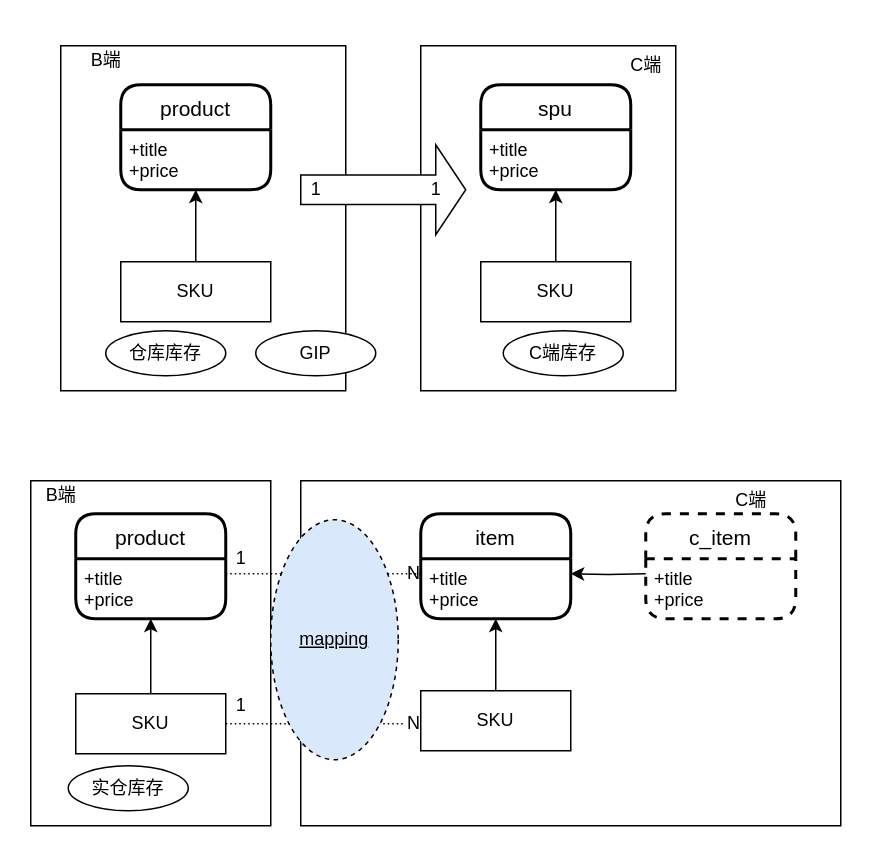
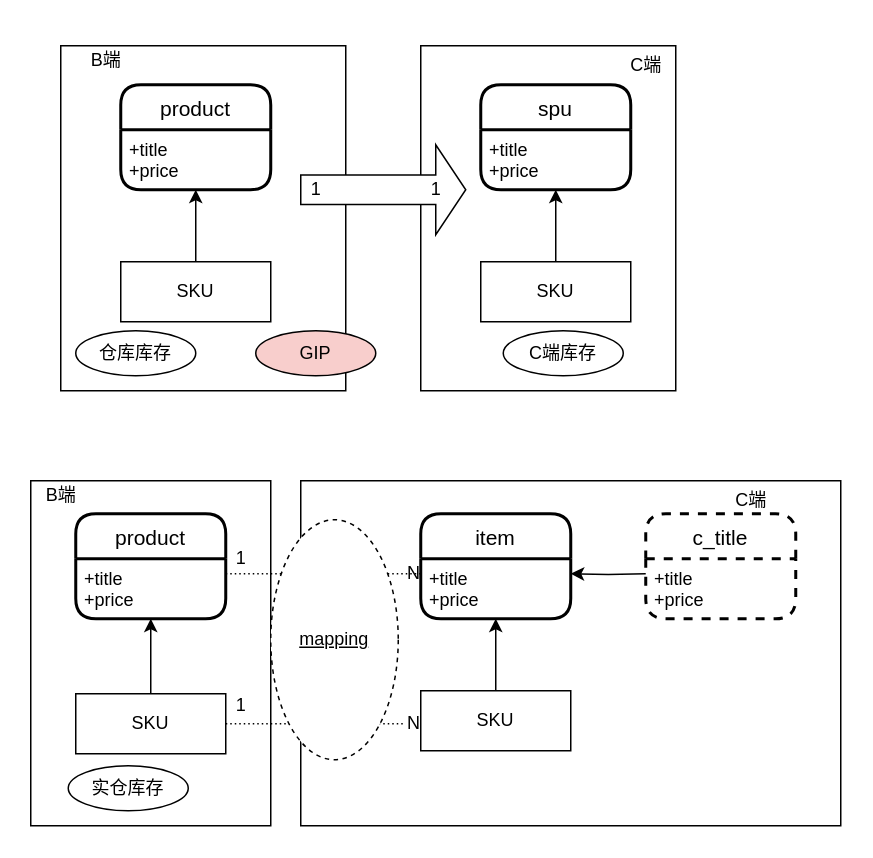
node "仓库库存": moved (166, 353) -> (136, 353)
node "GIP": fillcolor #ffffff -> #f8cecc
node "c_item": label "c_item" -> "c_title"
node "mapping": fillcolor #dae8fc -> #ffffff
